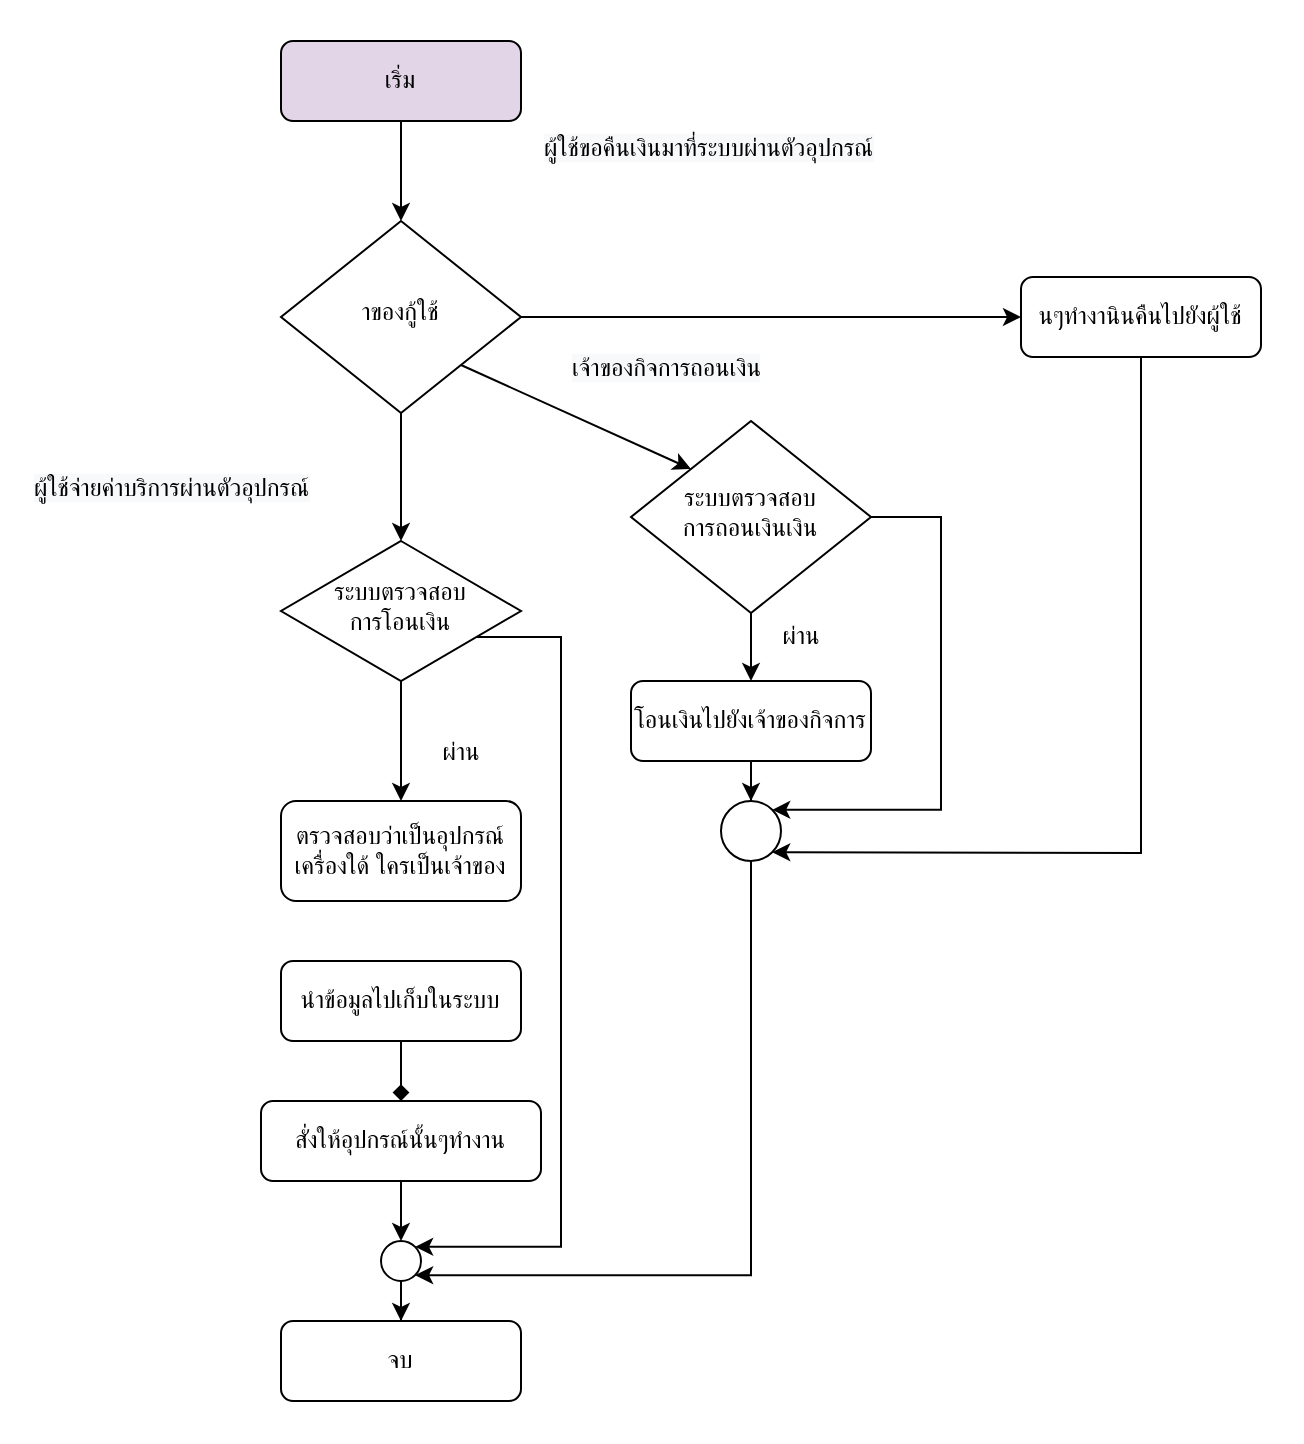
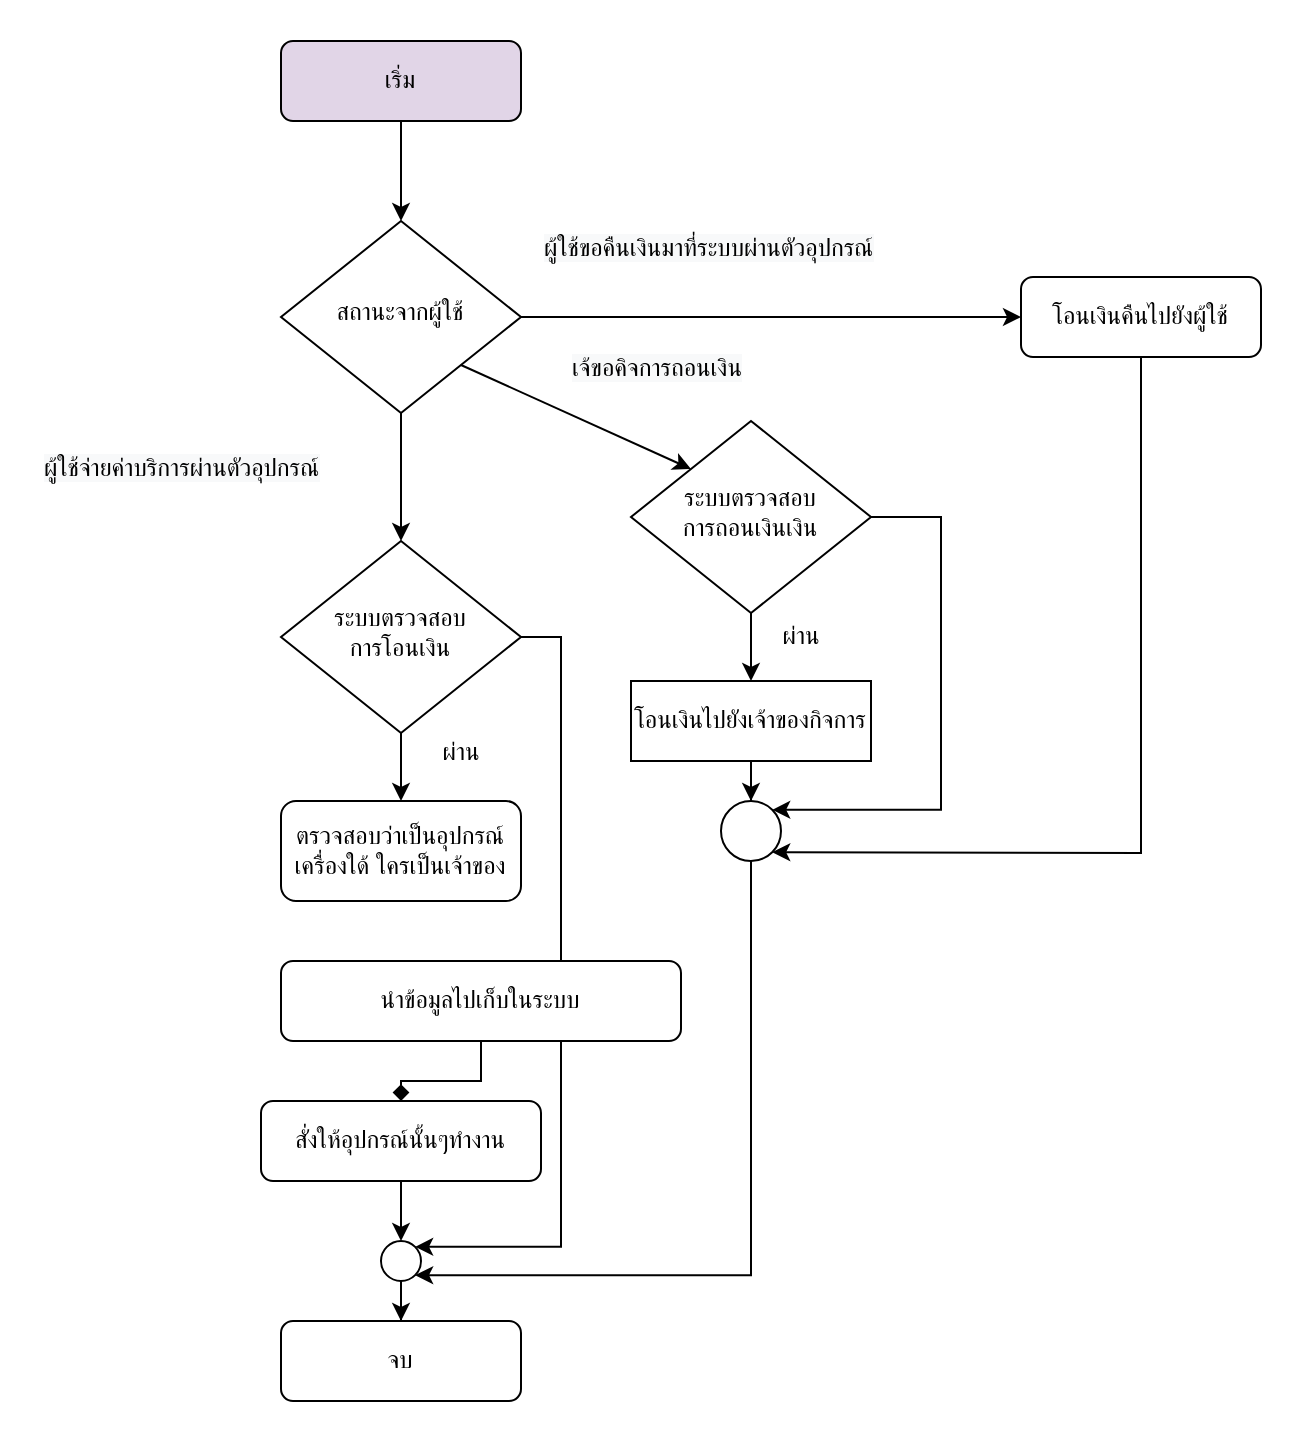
node "ผู้ใช้ขอคืนเงินมาที่ระบบผ่านตัวอุปกรณ์": moved (751, 151) -> (751, 251)
node "าของกู้ใช้": label "าของกู้ใช้" -> "สถานะจากผู้ใช้"
node "นๆทำงานินคืนไปยังผู้ใช้": label "นๆทำงานินคืนไปยังผู้ใช้" -> "โอนเงินคืนไปยังผู้ใช้"
node "เจ้าของกิจการถอนเงิน": label "เจ้าของกิจการถอนเงิน" -> "เจ้ขอคิจการถอนเงิน"
node "ผู้ใช้จ่ายค่าบริการผ่านตัวอุปกรณ์": moved (191, 491) -> (201, 471)
node "ระบบตรวจสอบ การโอนเงิน": size 240x140 -> 240x192
node "โอนเงินไปยังเจ้าของกิจการ": shape rounded rectangle -> rectangle
node "นำข้อมูลไปเก็บในระบบ": size 240x80 -> 400x80
